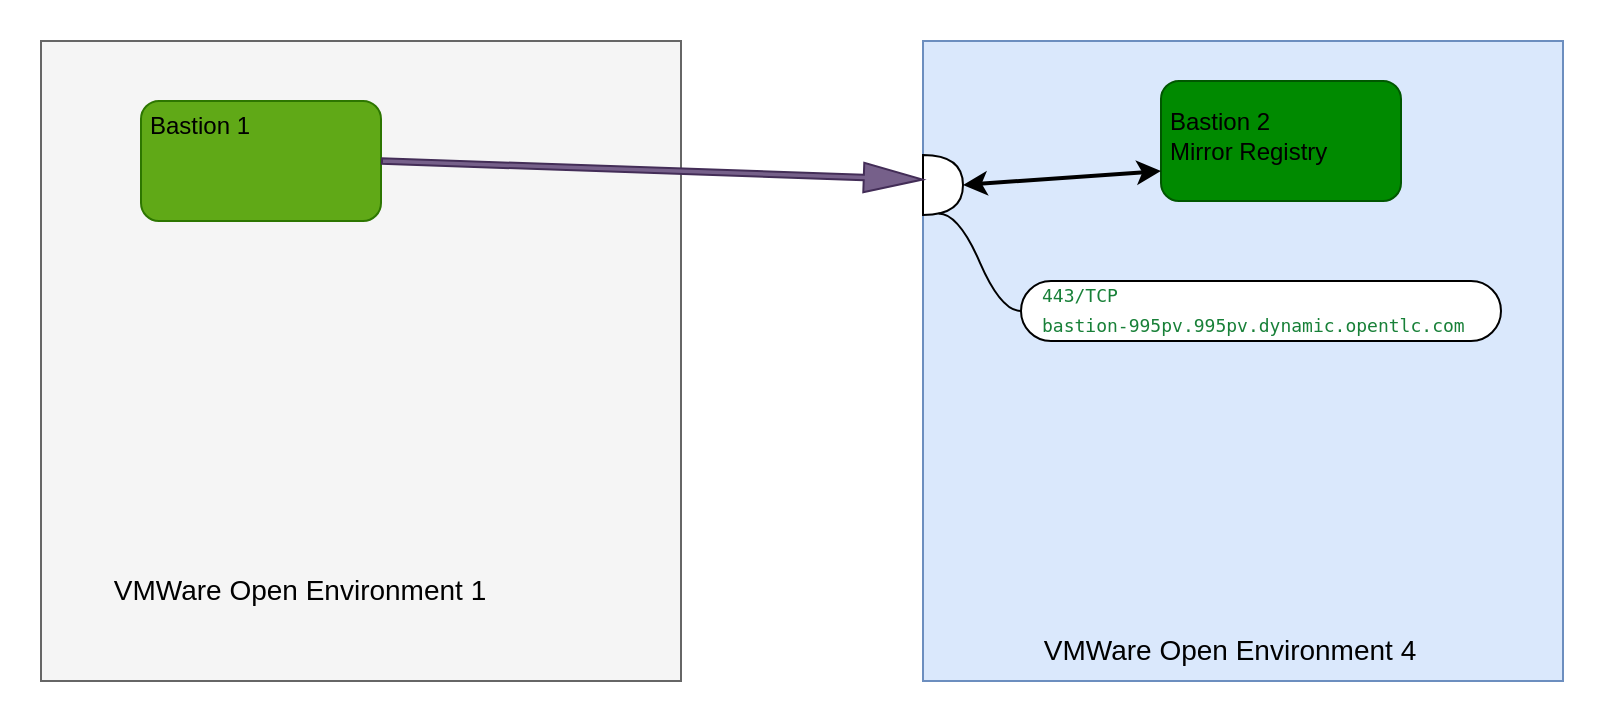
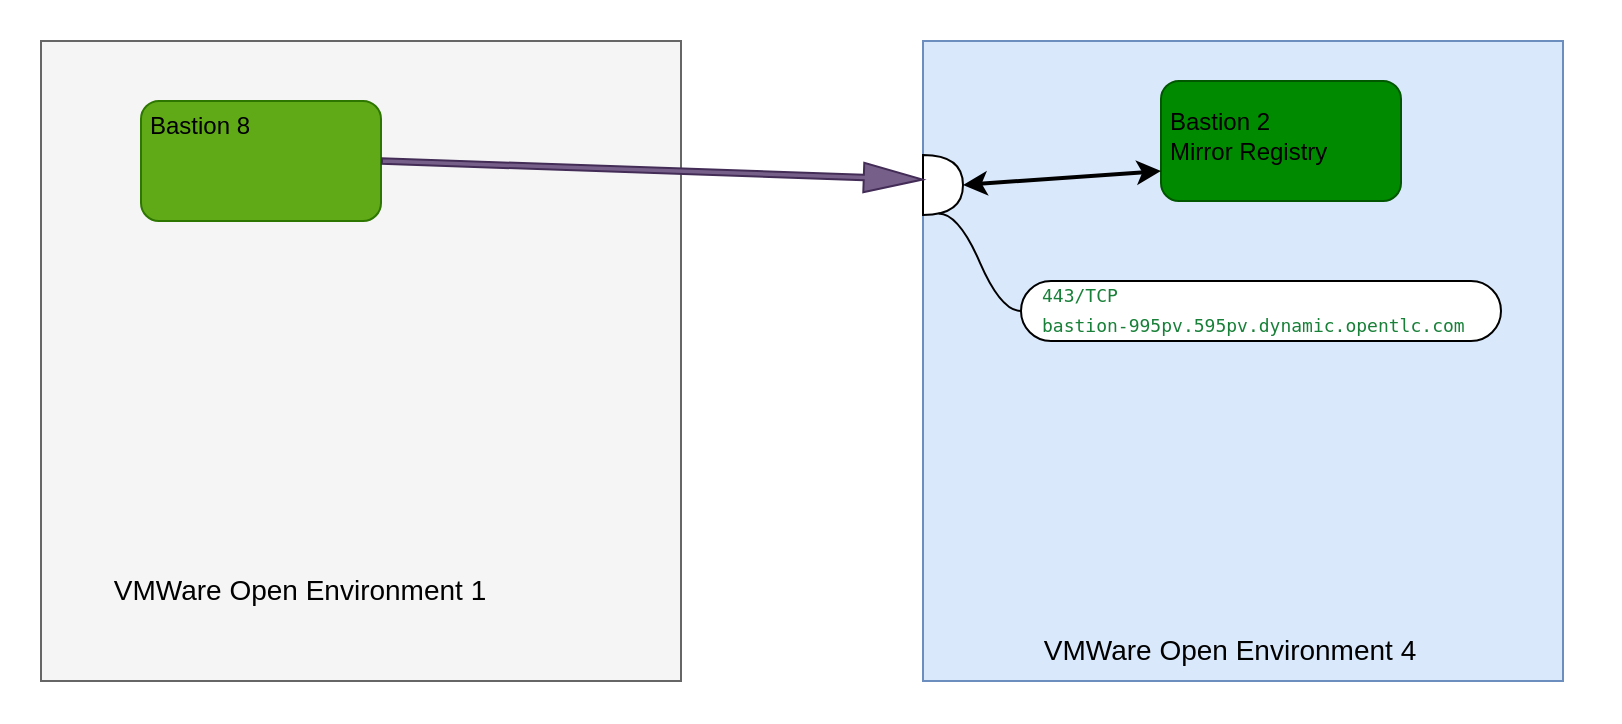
node "Bastion 1": label "Bastion 1" -> "Bastion 8"
node "443/TCP bastion-995pv.995pv.dynamic.opentlc.com": label "443/TCP bastion-995pv.995pv.dynamic.opentlc.com" -> "443/TCP bastion-995pv.595pv.dynamic.opentlc.com"
